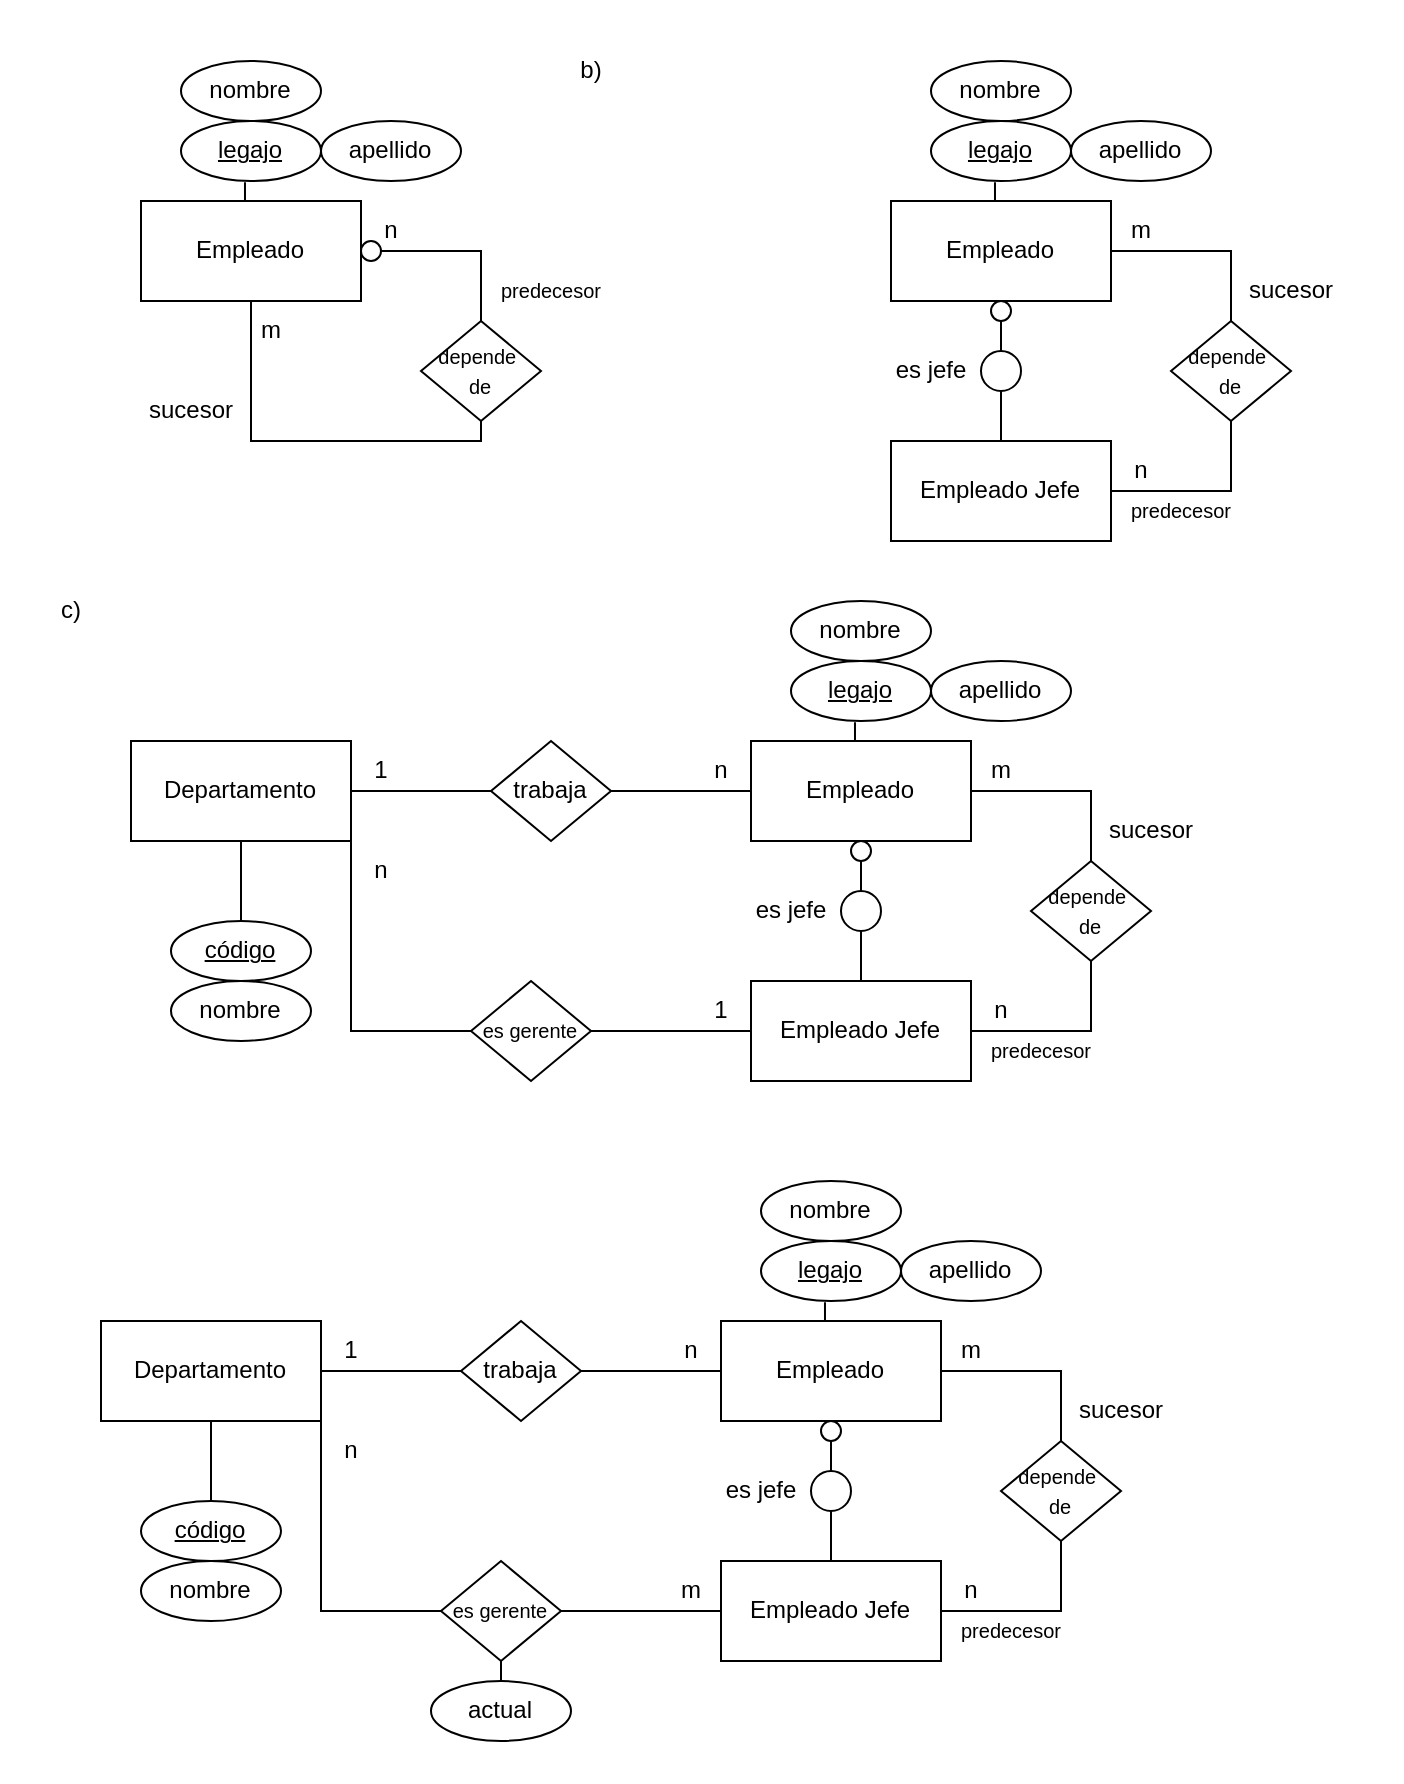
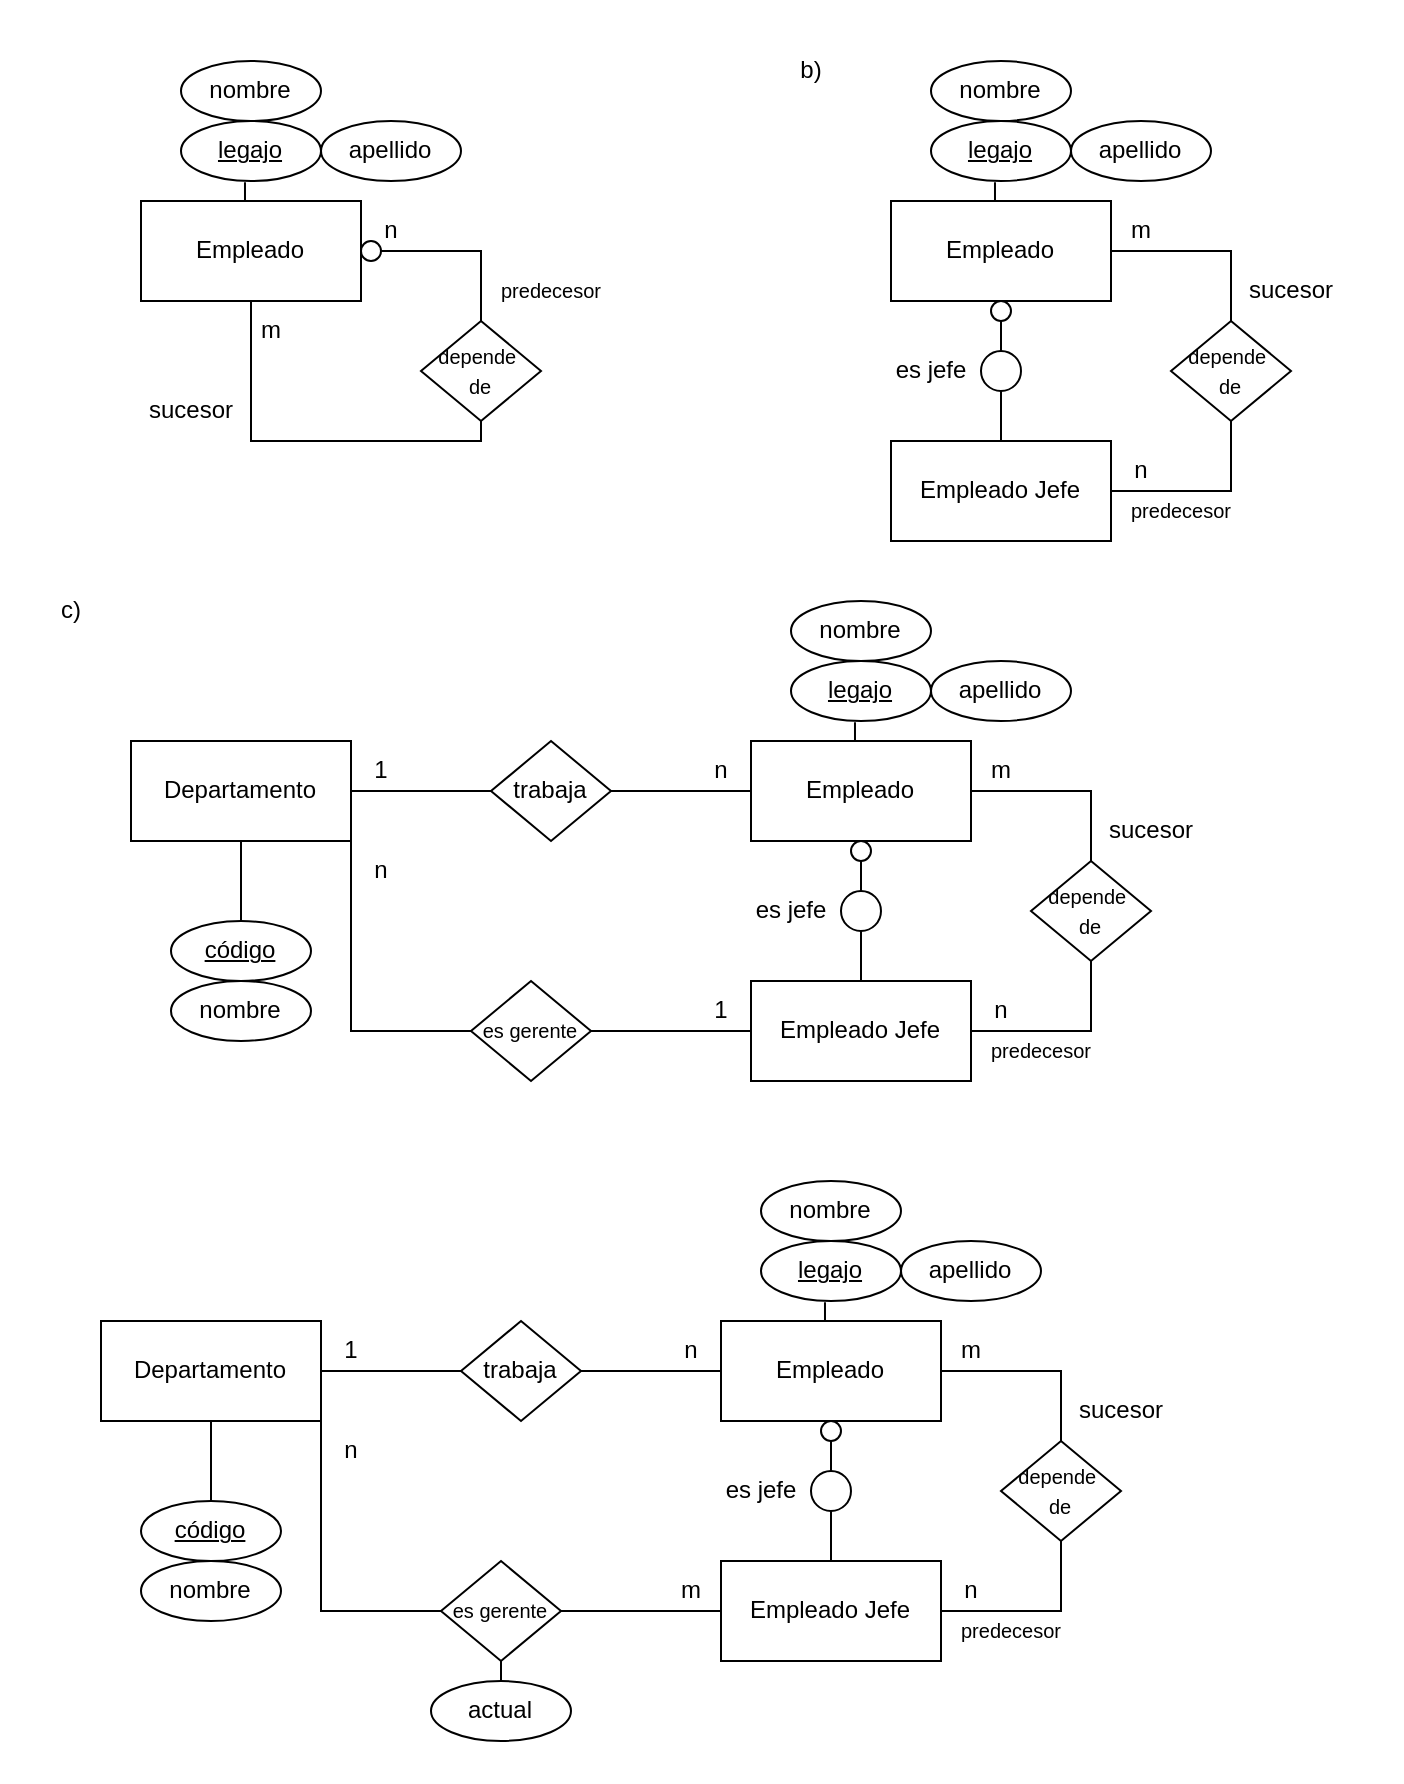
node "b)": moved (591, 71) -> (811, 71)
